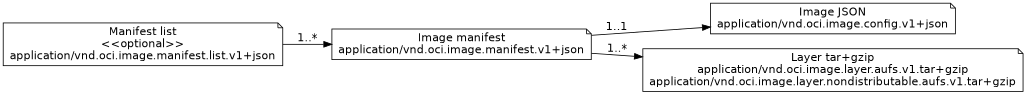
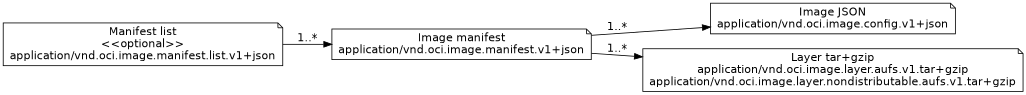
edge "Image manifest application/vnd.oci.image.manifest.v1+json" -> "Image JSON application/vnd.oci.image.config.v1+json": label "1..1" -> "1..*"
